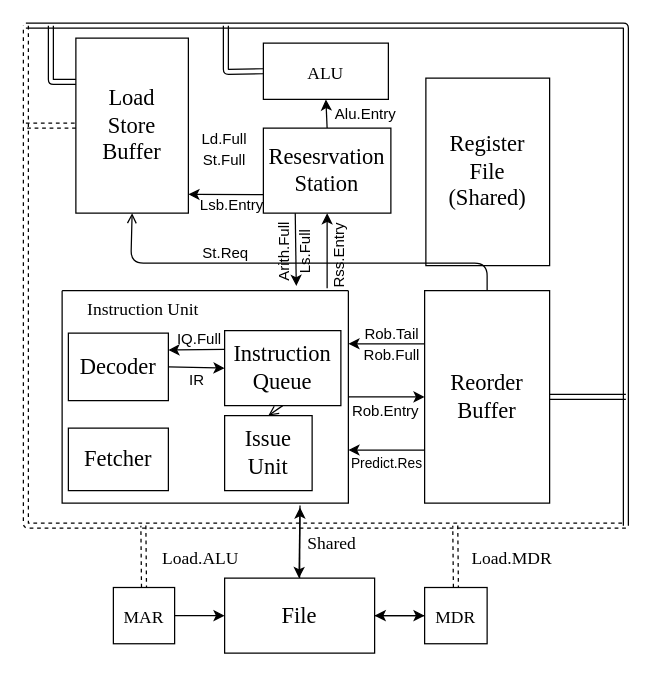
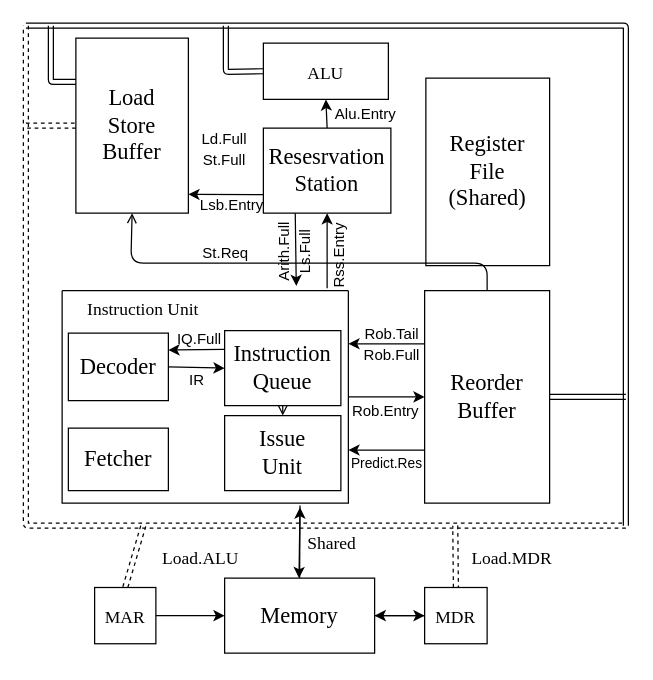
node "Issue Unit": size 88x75 -> 116x75
node "MAR": moved (144, 616) -> (125, 616)
node "File": label "File" -> "Memory"
